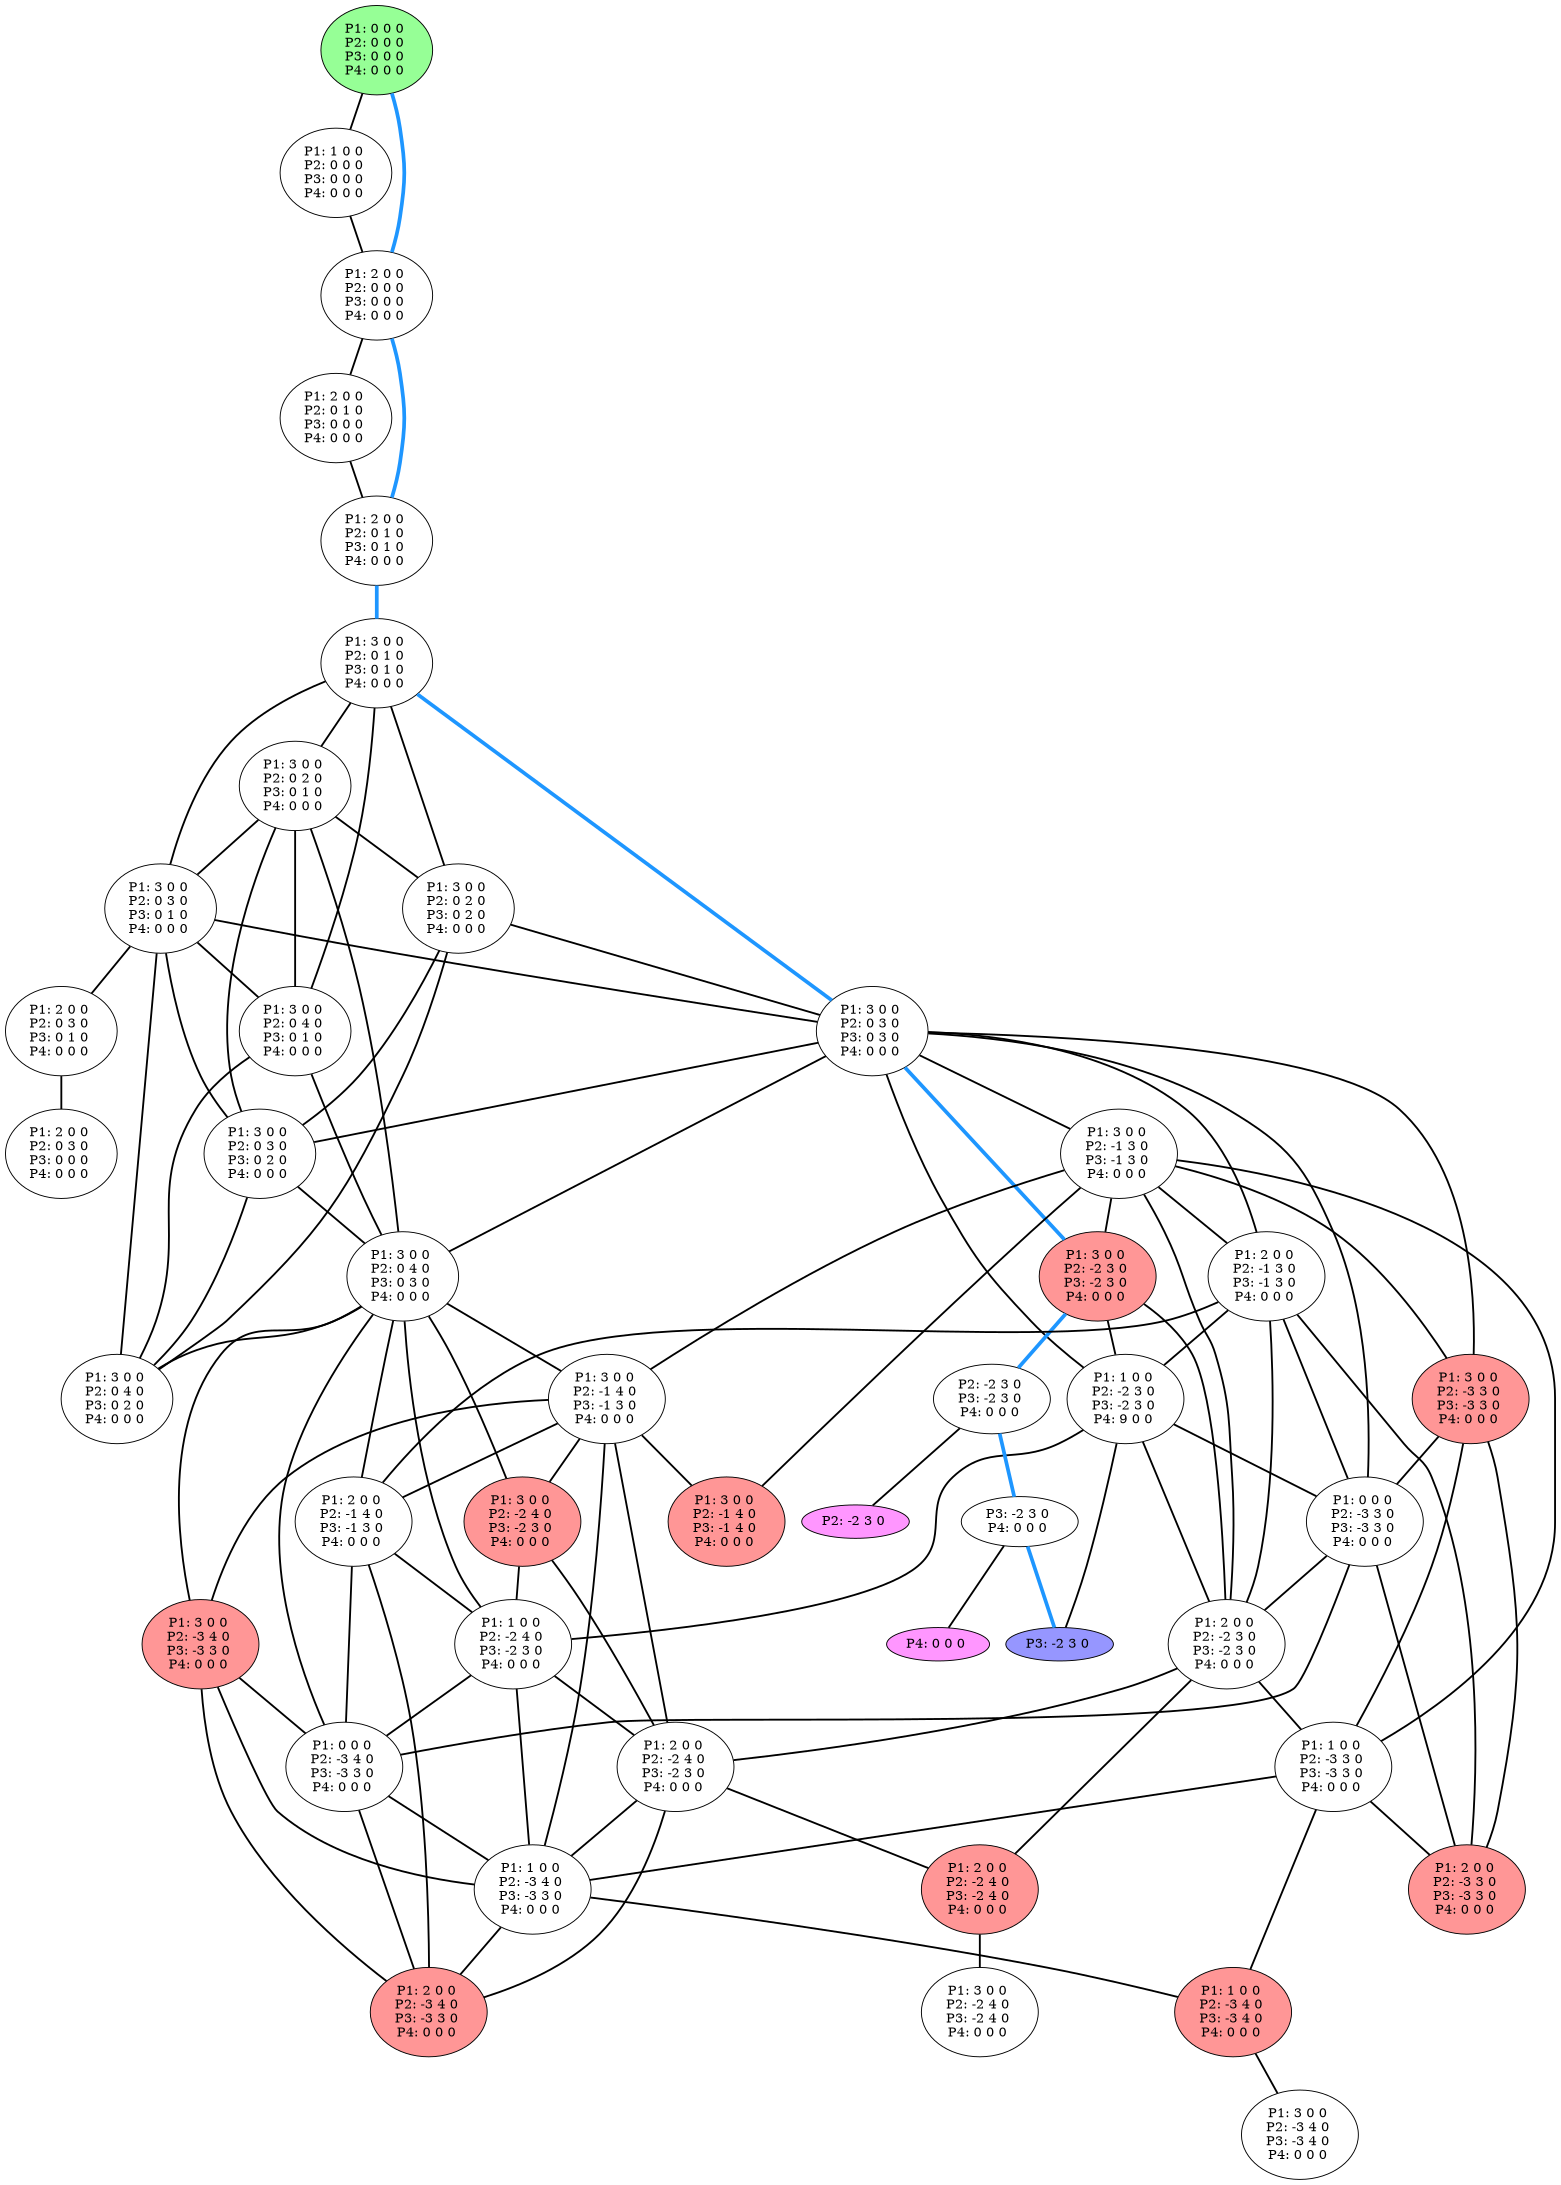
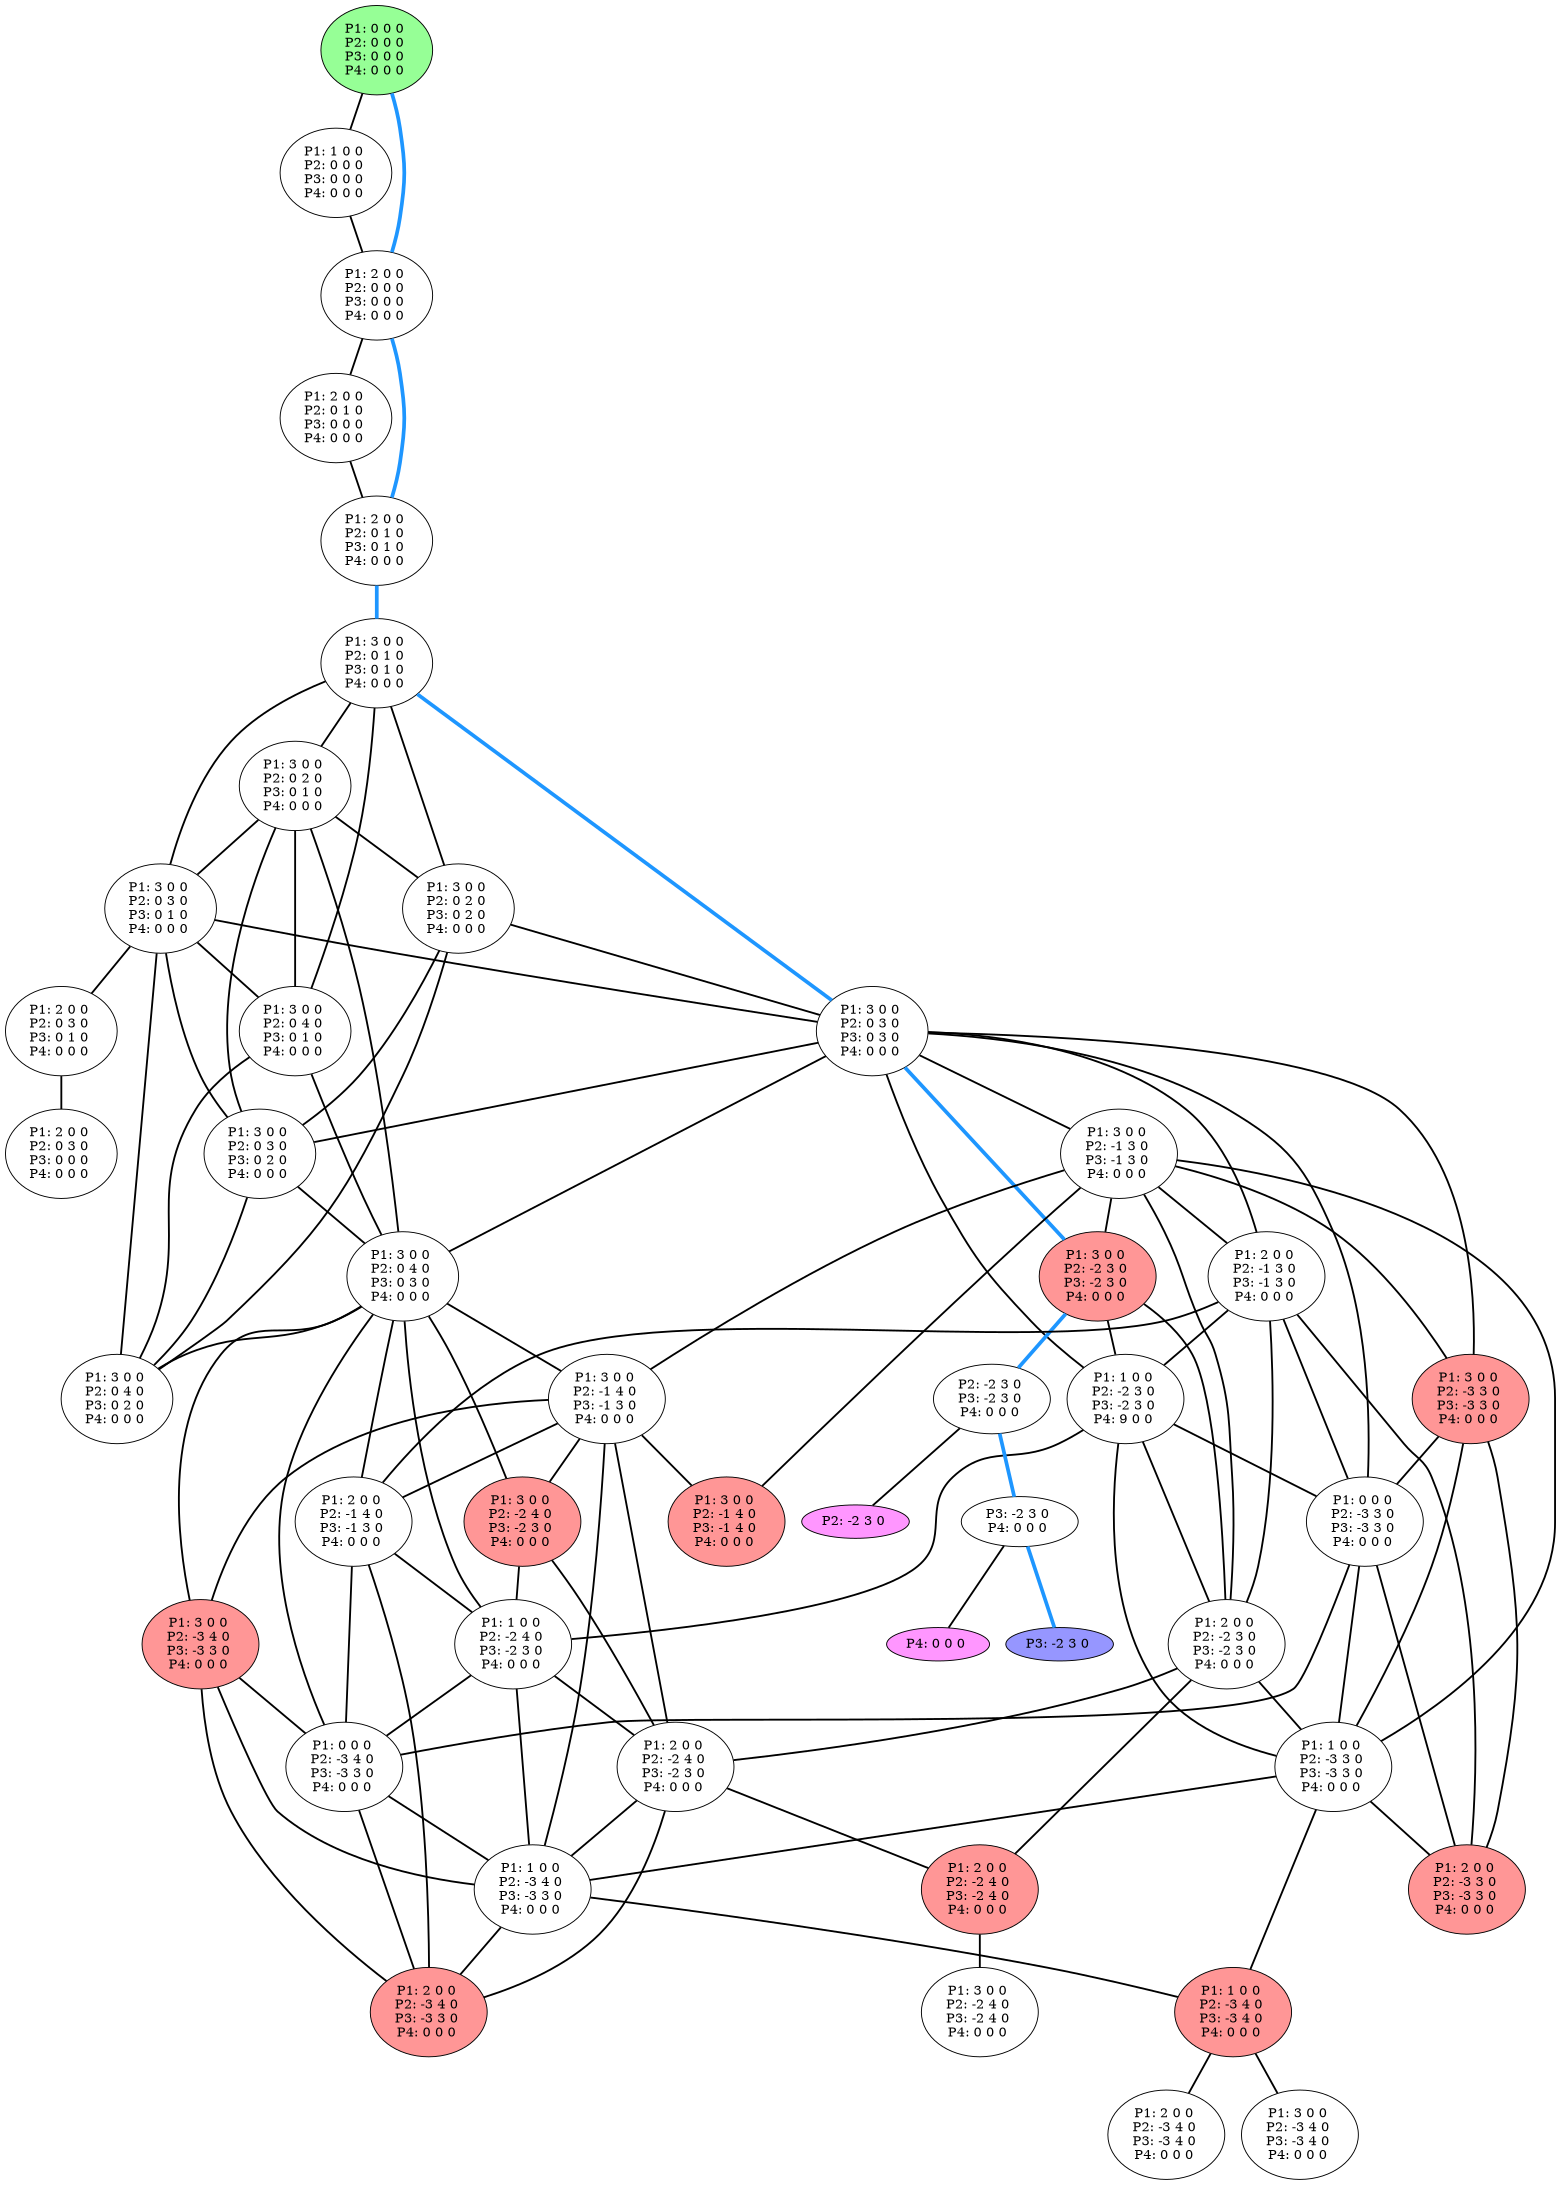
edge "P1: 1 0 0 P2: -2 3 0 P3: -2 3 0 P4: 9 0 0" -- "P3: -2 3 0": now "P1: 1 0 0 P2: -2 3 0 P3: -2 3 0 P4: 9 0 0" -- "P1: 1 0 0 P2: -3 3 0 P3: -3 3 0 P4: 0 0 0"
edge "P1: 0 0 0 P2: -3 3 0 P3: -3 3 0 P4: 0 0 0" -- "P1: 2 0 0 P2: -2 3 0 P3: -2 3 0 P4: 0 0 0": now "P1: 0 0 0 P2: -3 3 0 P3: -3 3 0 P4: 0 0 0" -- "P1: 1 0 0 P2: -3 3 0 P3: -3 3 0 P4: 0 0 0"
node "P1: 2 0 0 P2: -3 4 0 P3: -3 4 0 P4: 0 0 0": added
